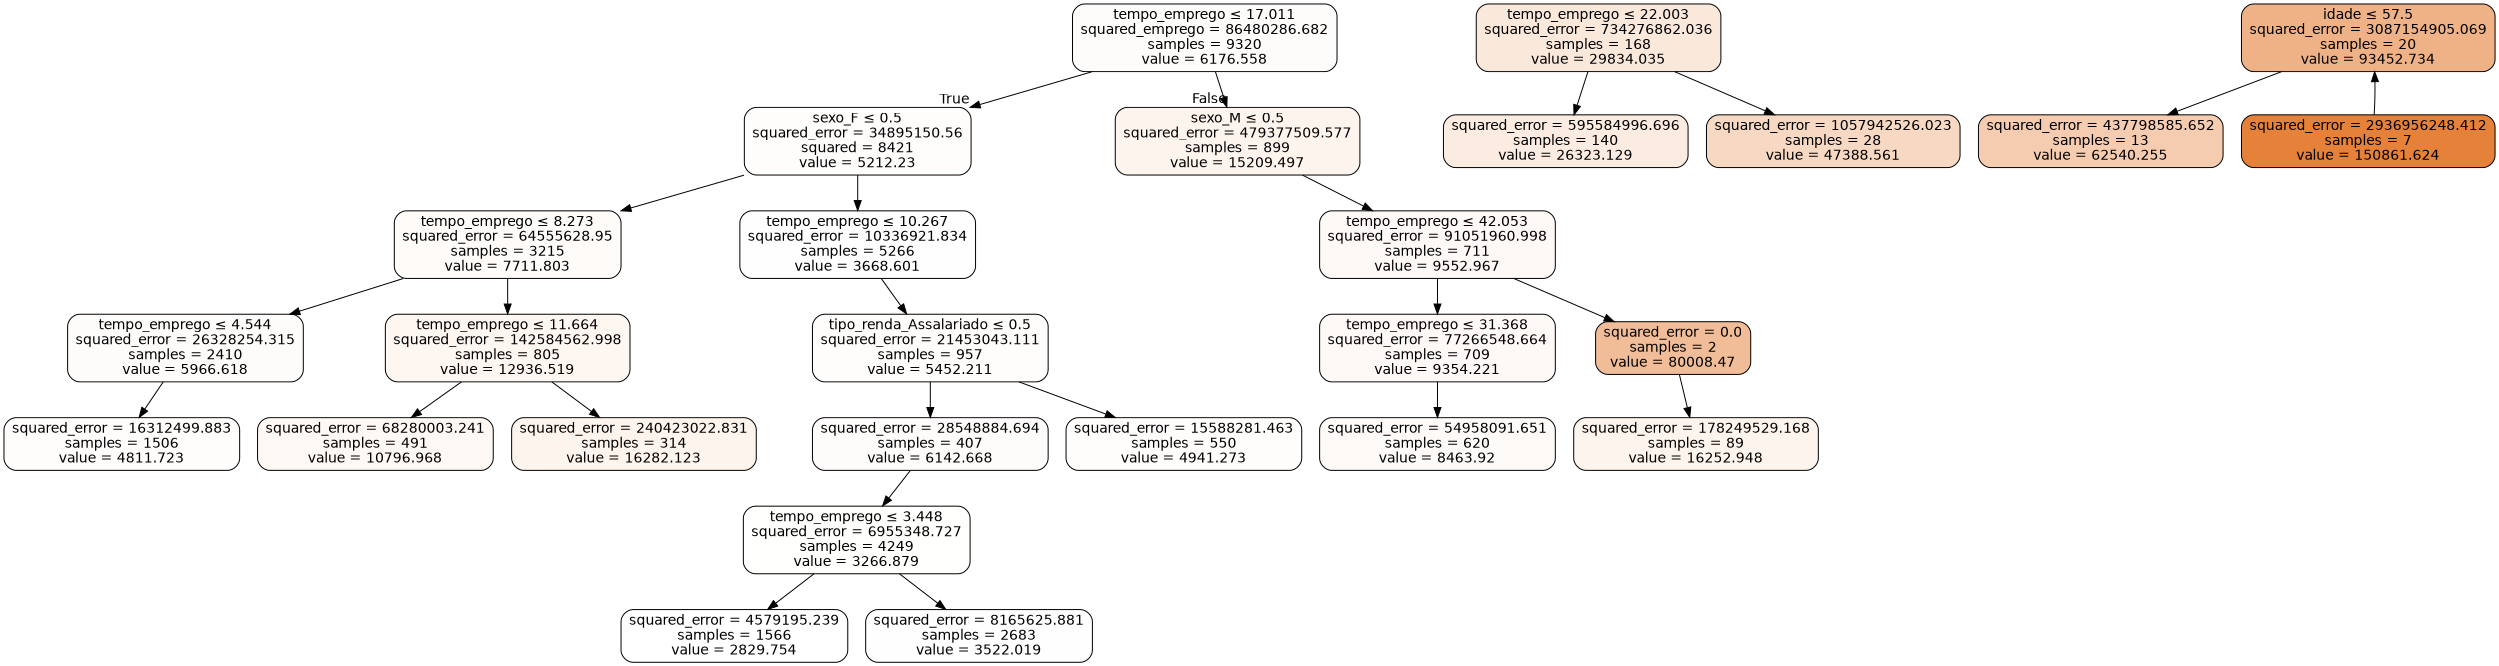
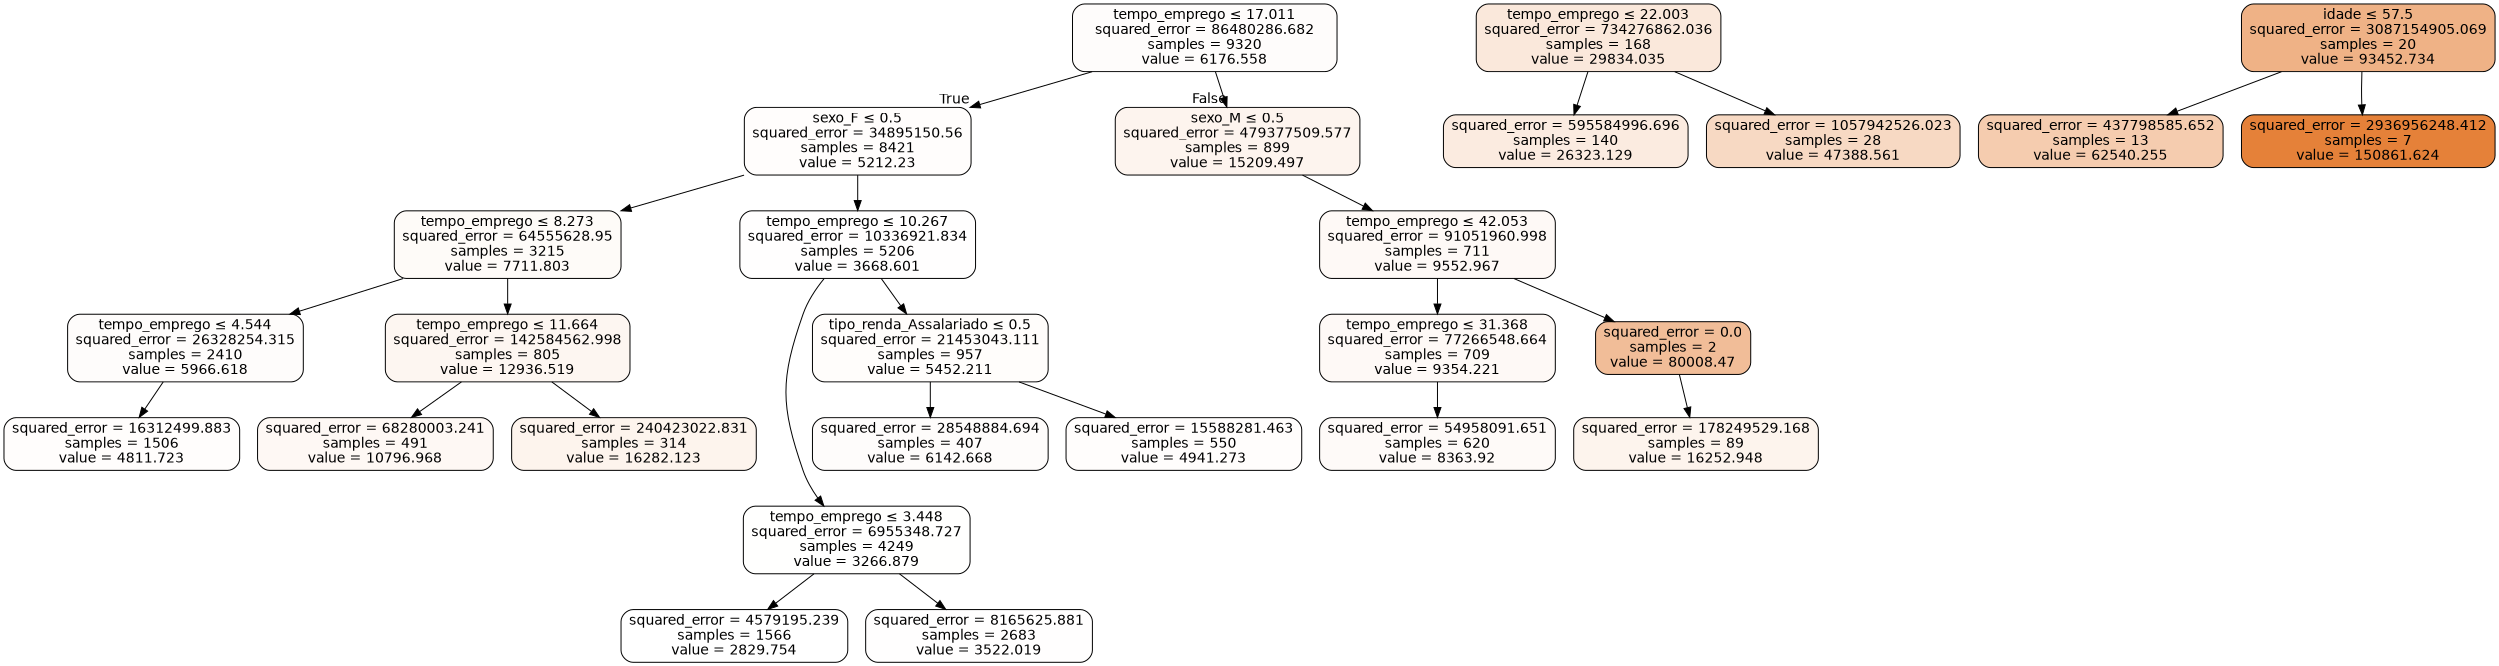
node "tempo_emprego ≤ 17.011": text "squared_emprego = 86480286.682" -> "squared_error = 86480286.682"
edge "squared_error = 2936956248.412" -> "idade ≤ 57.5": reversed
node "sexo_F ≤ 0.5": text "squared = 8421" -> "samples = 8421"
node "tempo_emprego ≤ 10.267": text "samples = 5266" -> "samples = 5206"
node "squared_error = 54958091.651": text "value = 8463.92" -> "value = 8363.92"
edge "squared_error = 28548884.694" -> "tempo_emprego ≤ 3.448": now "tempo_emprego ≤ 10.267" -> "tempo_emprego ≤ 3.448"
